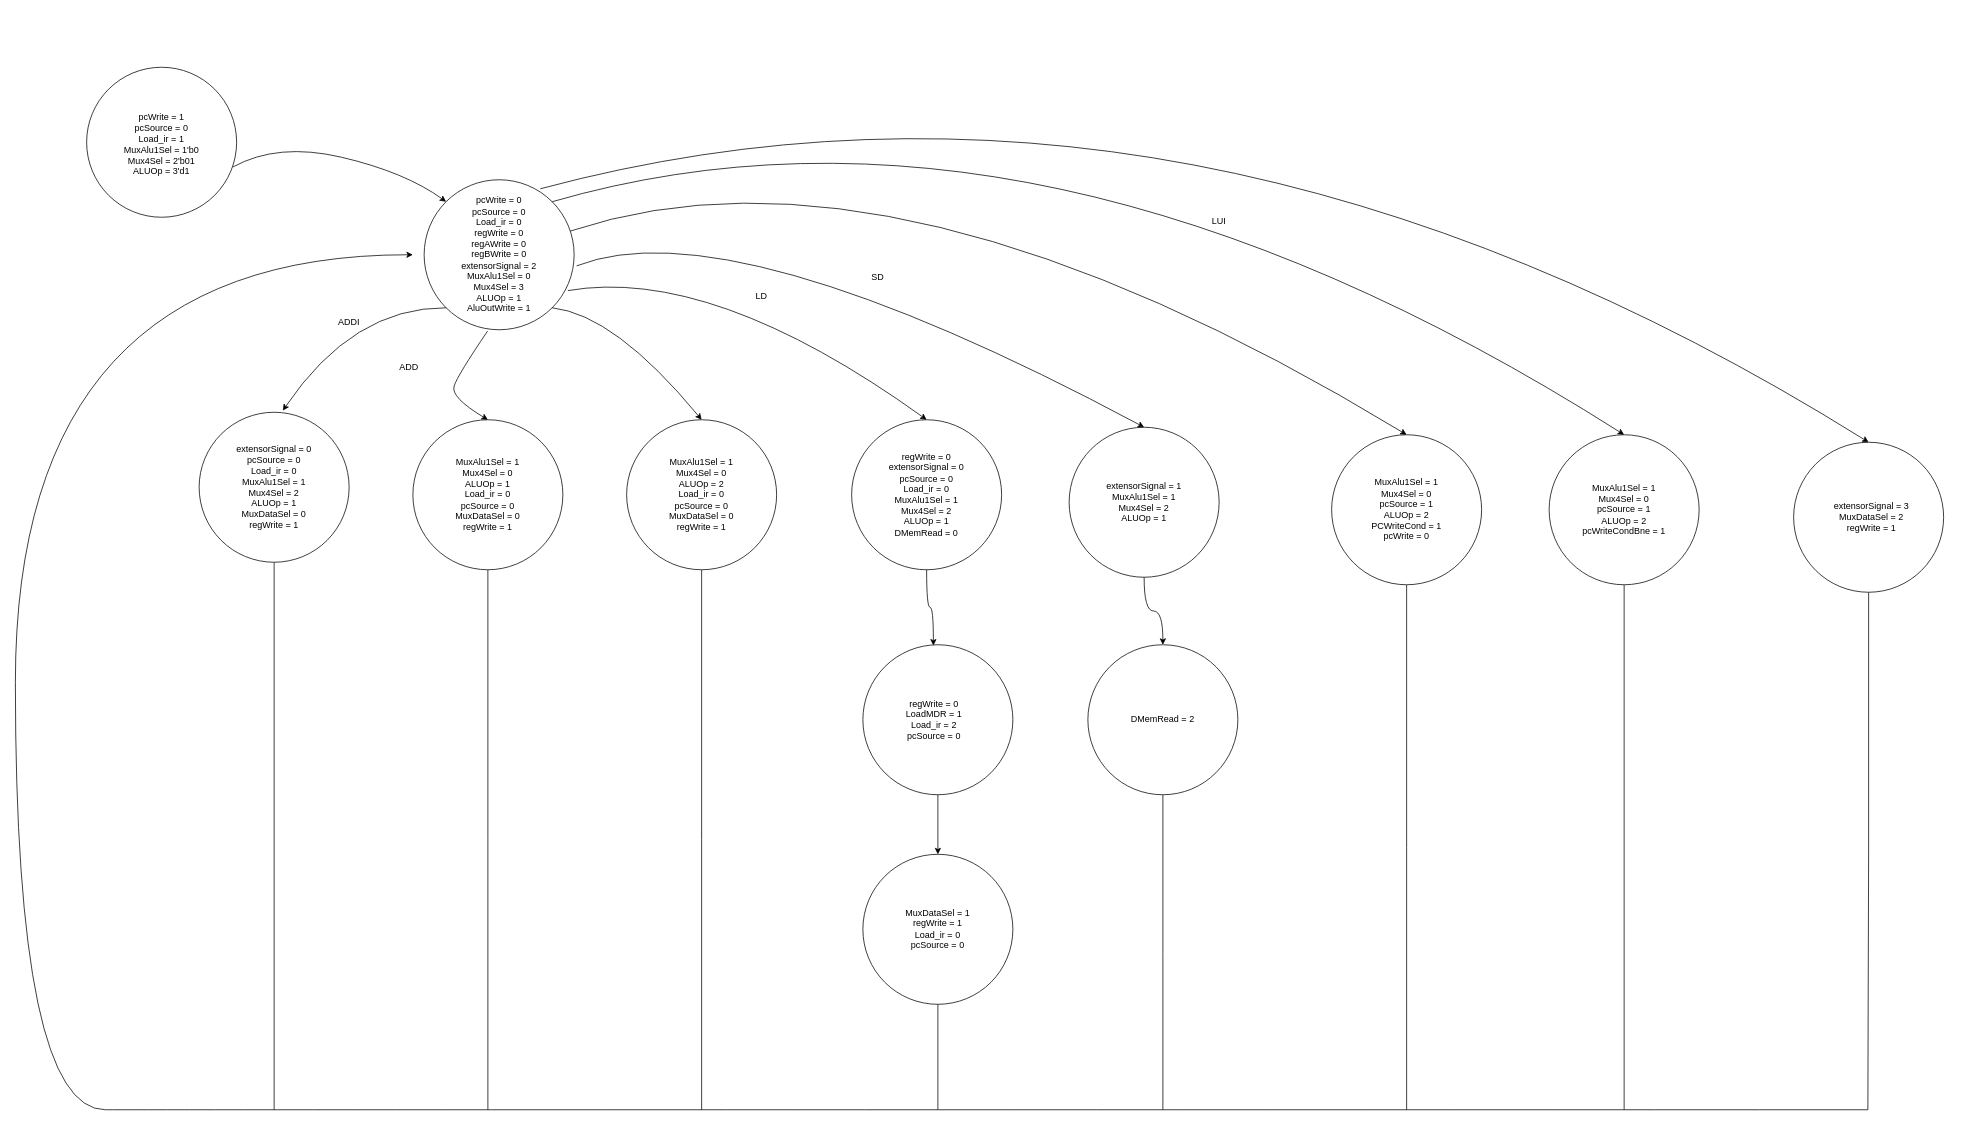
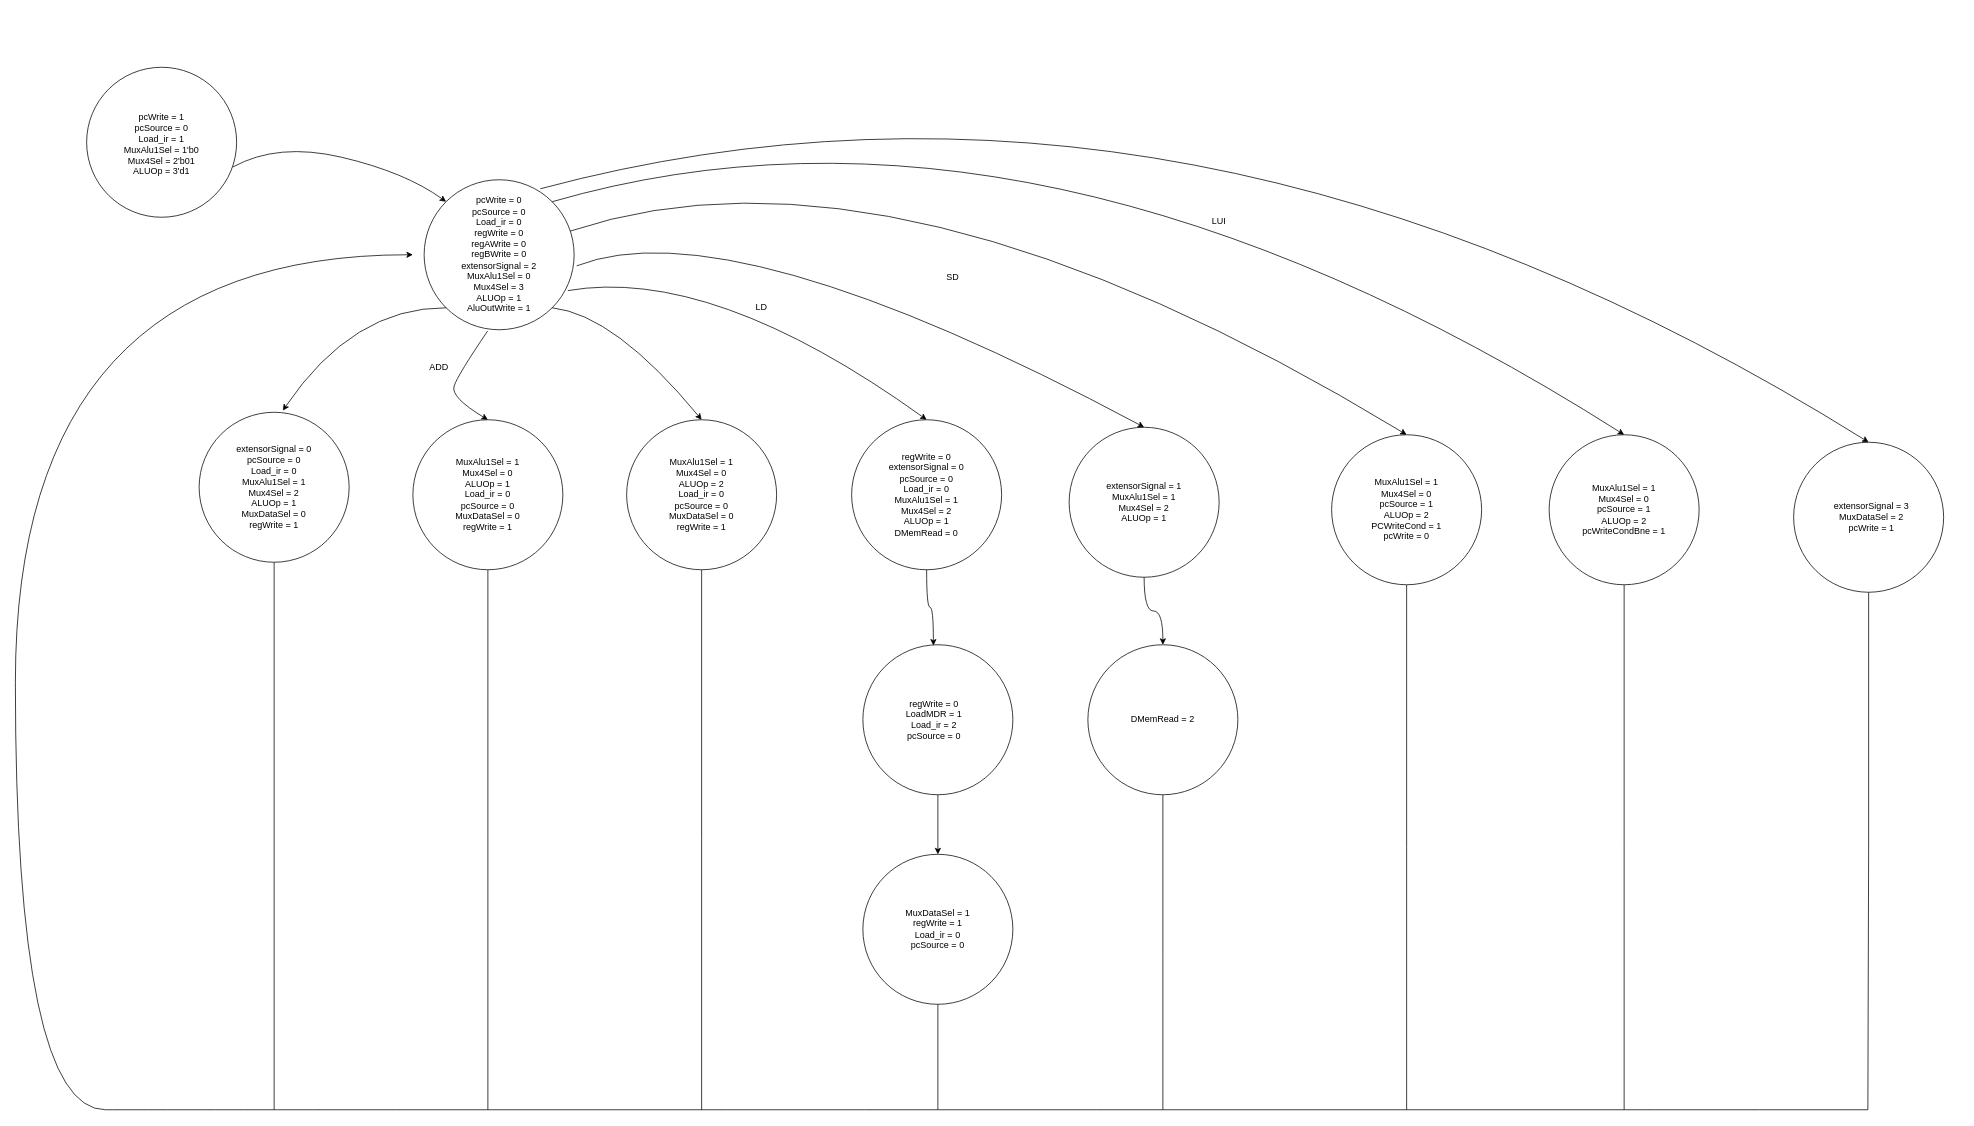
node "SD": moved (878, 277) -> (953, 277)
node "LD": moved (762, 296) -> (762, 307)
node "ADDI": removed
node "ADD": moved (409, 367) -> (439, 367)
node "extensorSignal = 3 MuxDataSel = 2 regWrite = 1": label "extensorSignal = 3 MuxDataSel = 2 regWrite = 1" -> "extensorSignal = 3 MuxDataSel = 2 pcWrite = 1"
